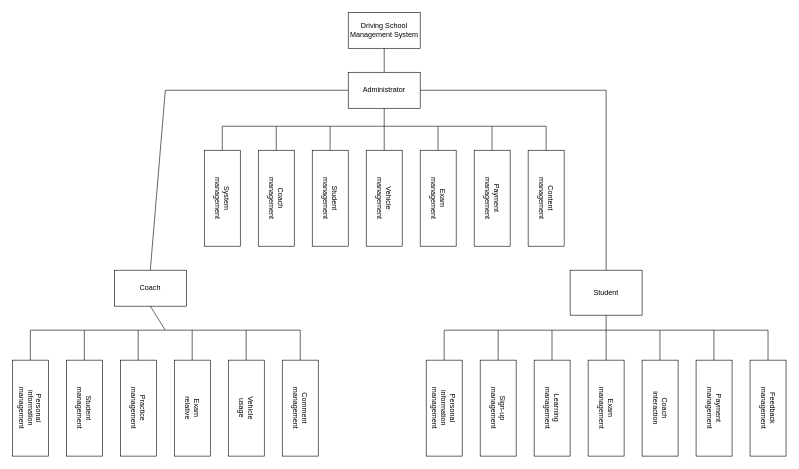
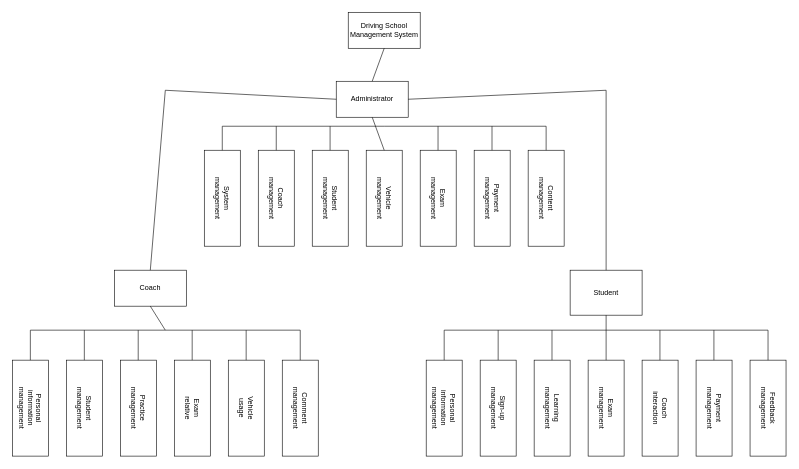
node "Administrator": moved (384, 90) -> (372, 99)
